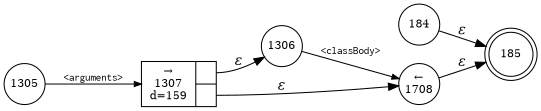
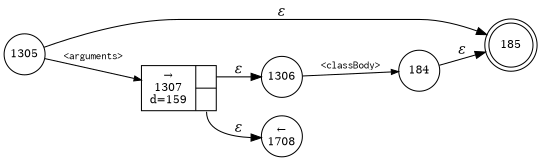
edge "1306" -> "← 1708": now "1306" -> "184"
edge "← 1708" -> "185": now "1305" -> "185"
